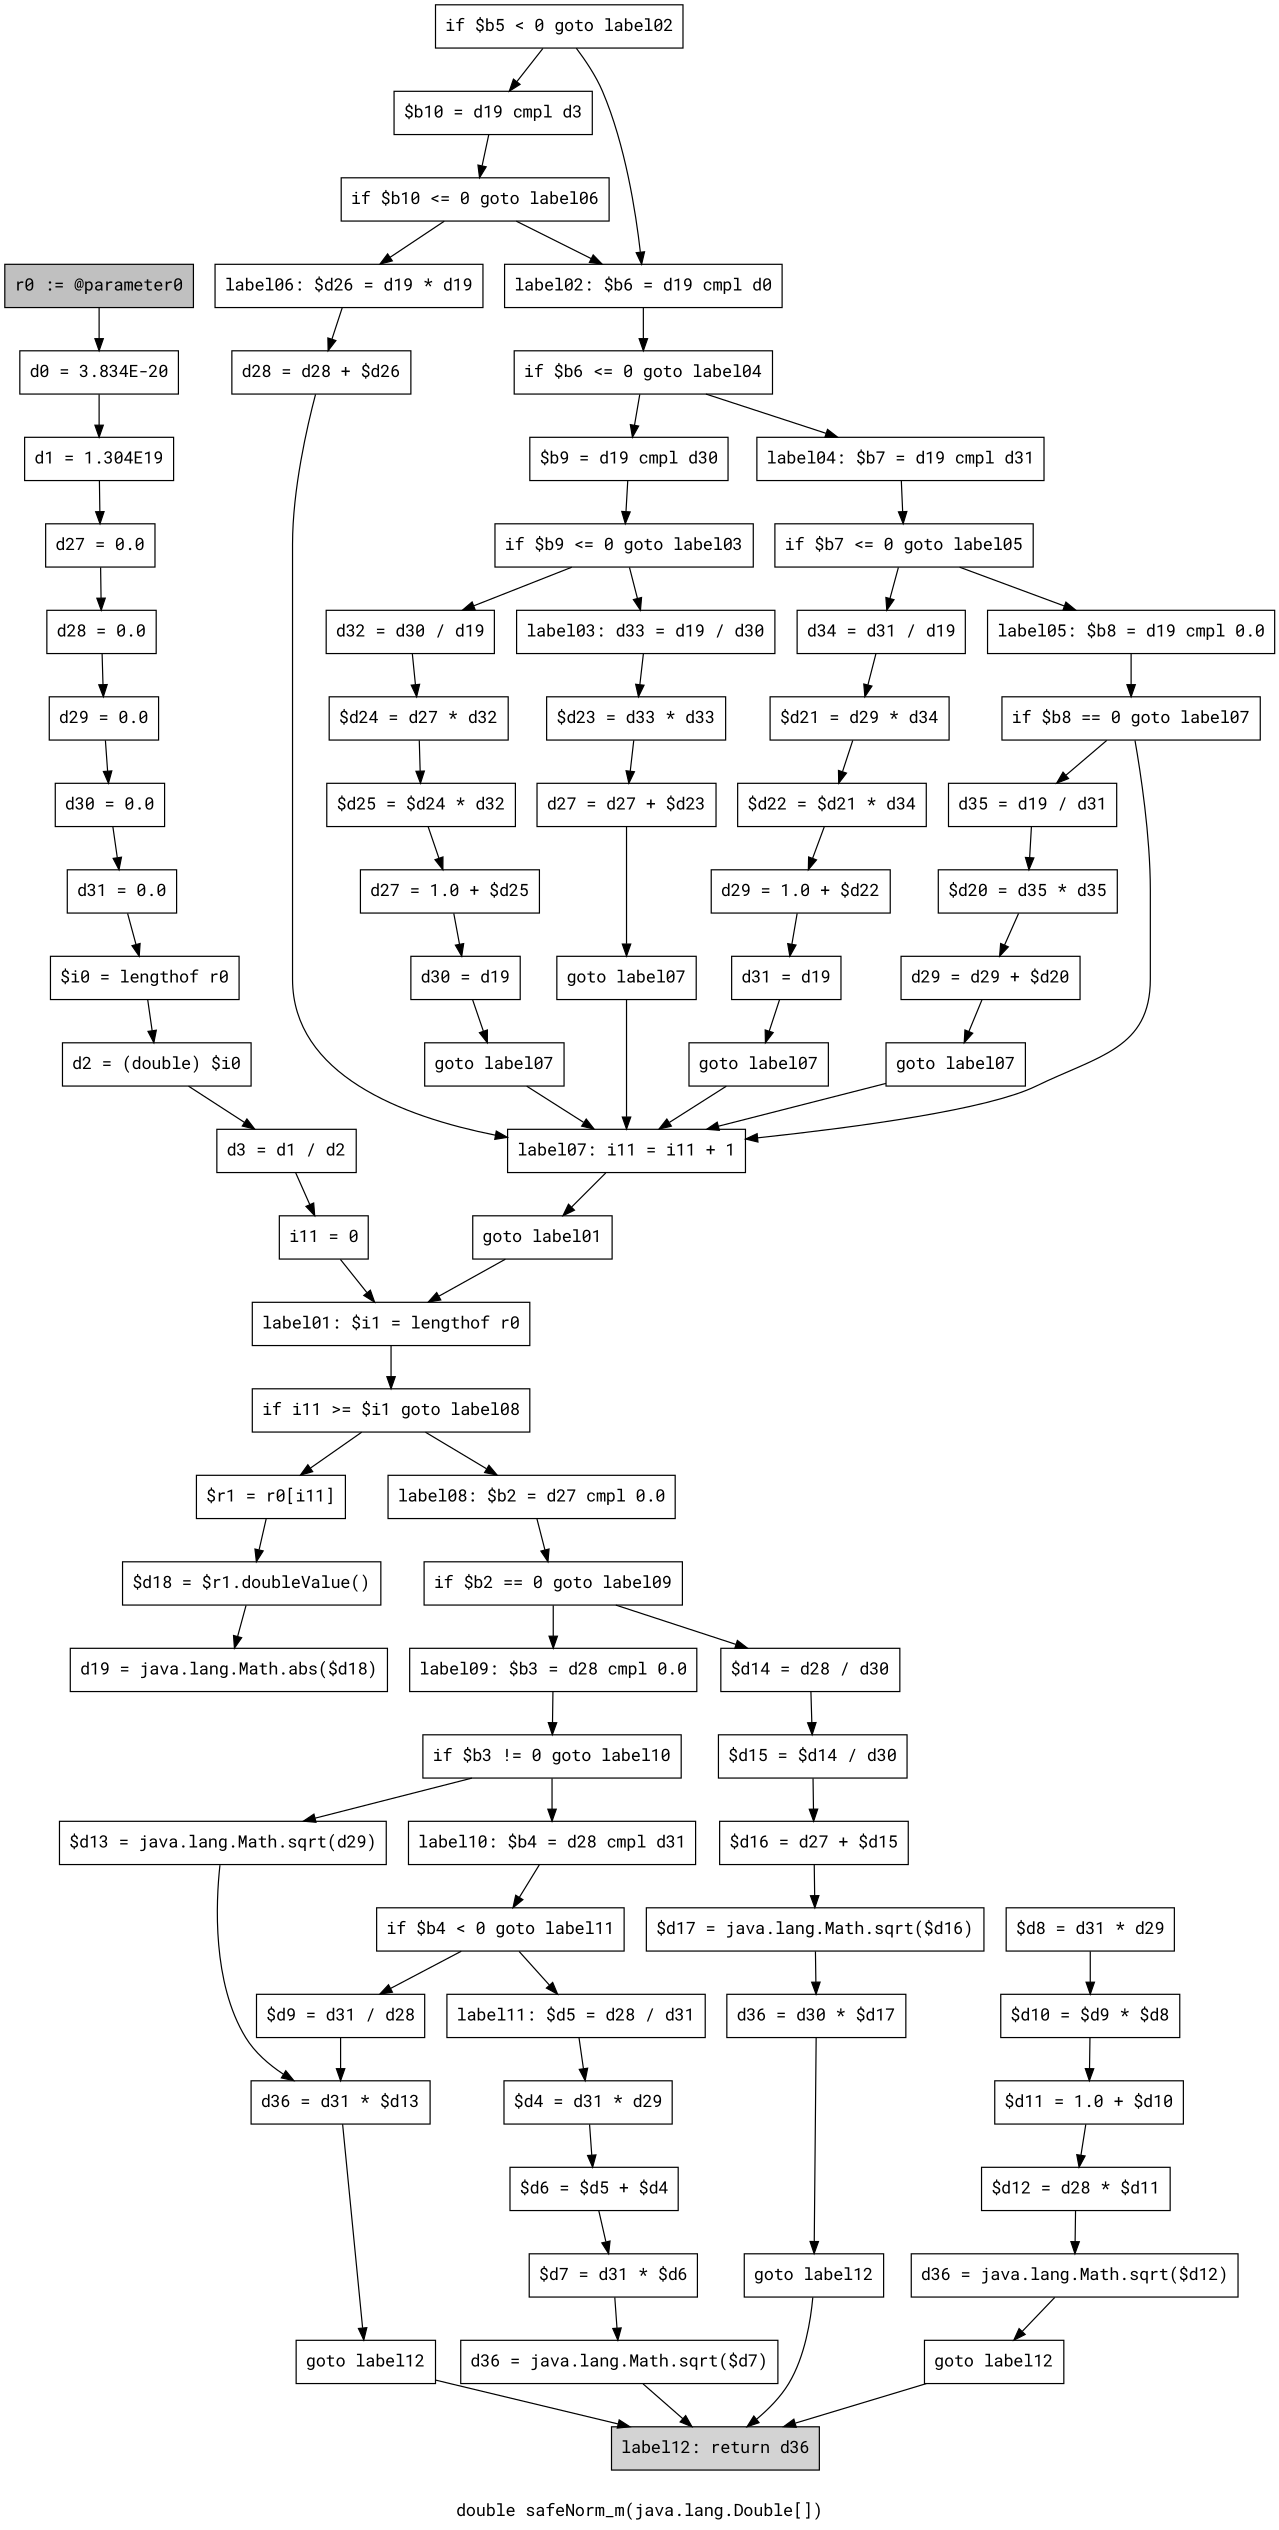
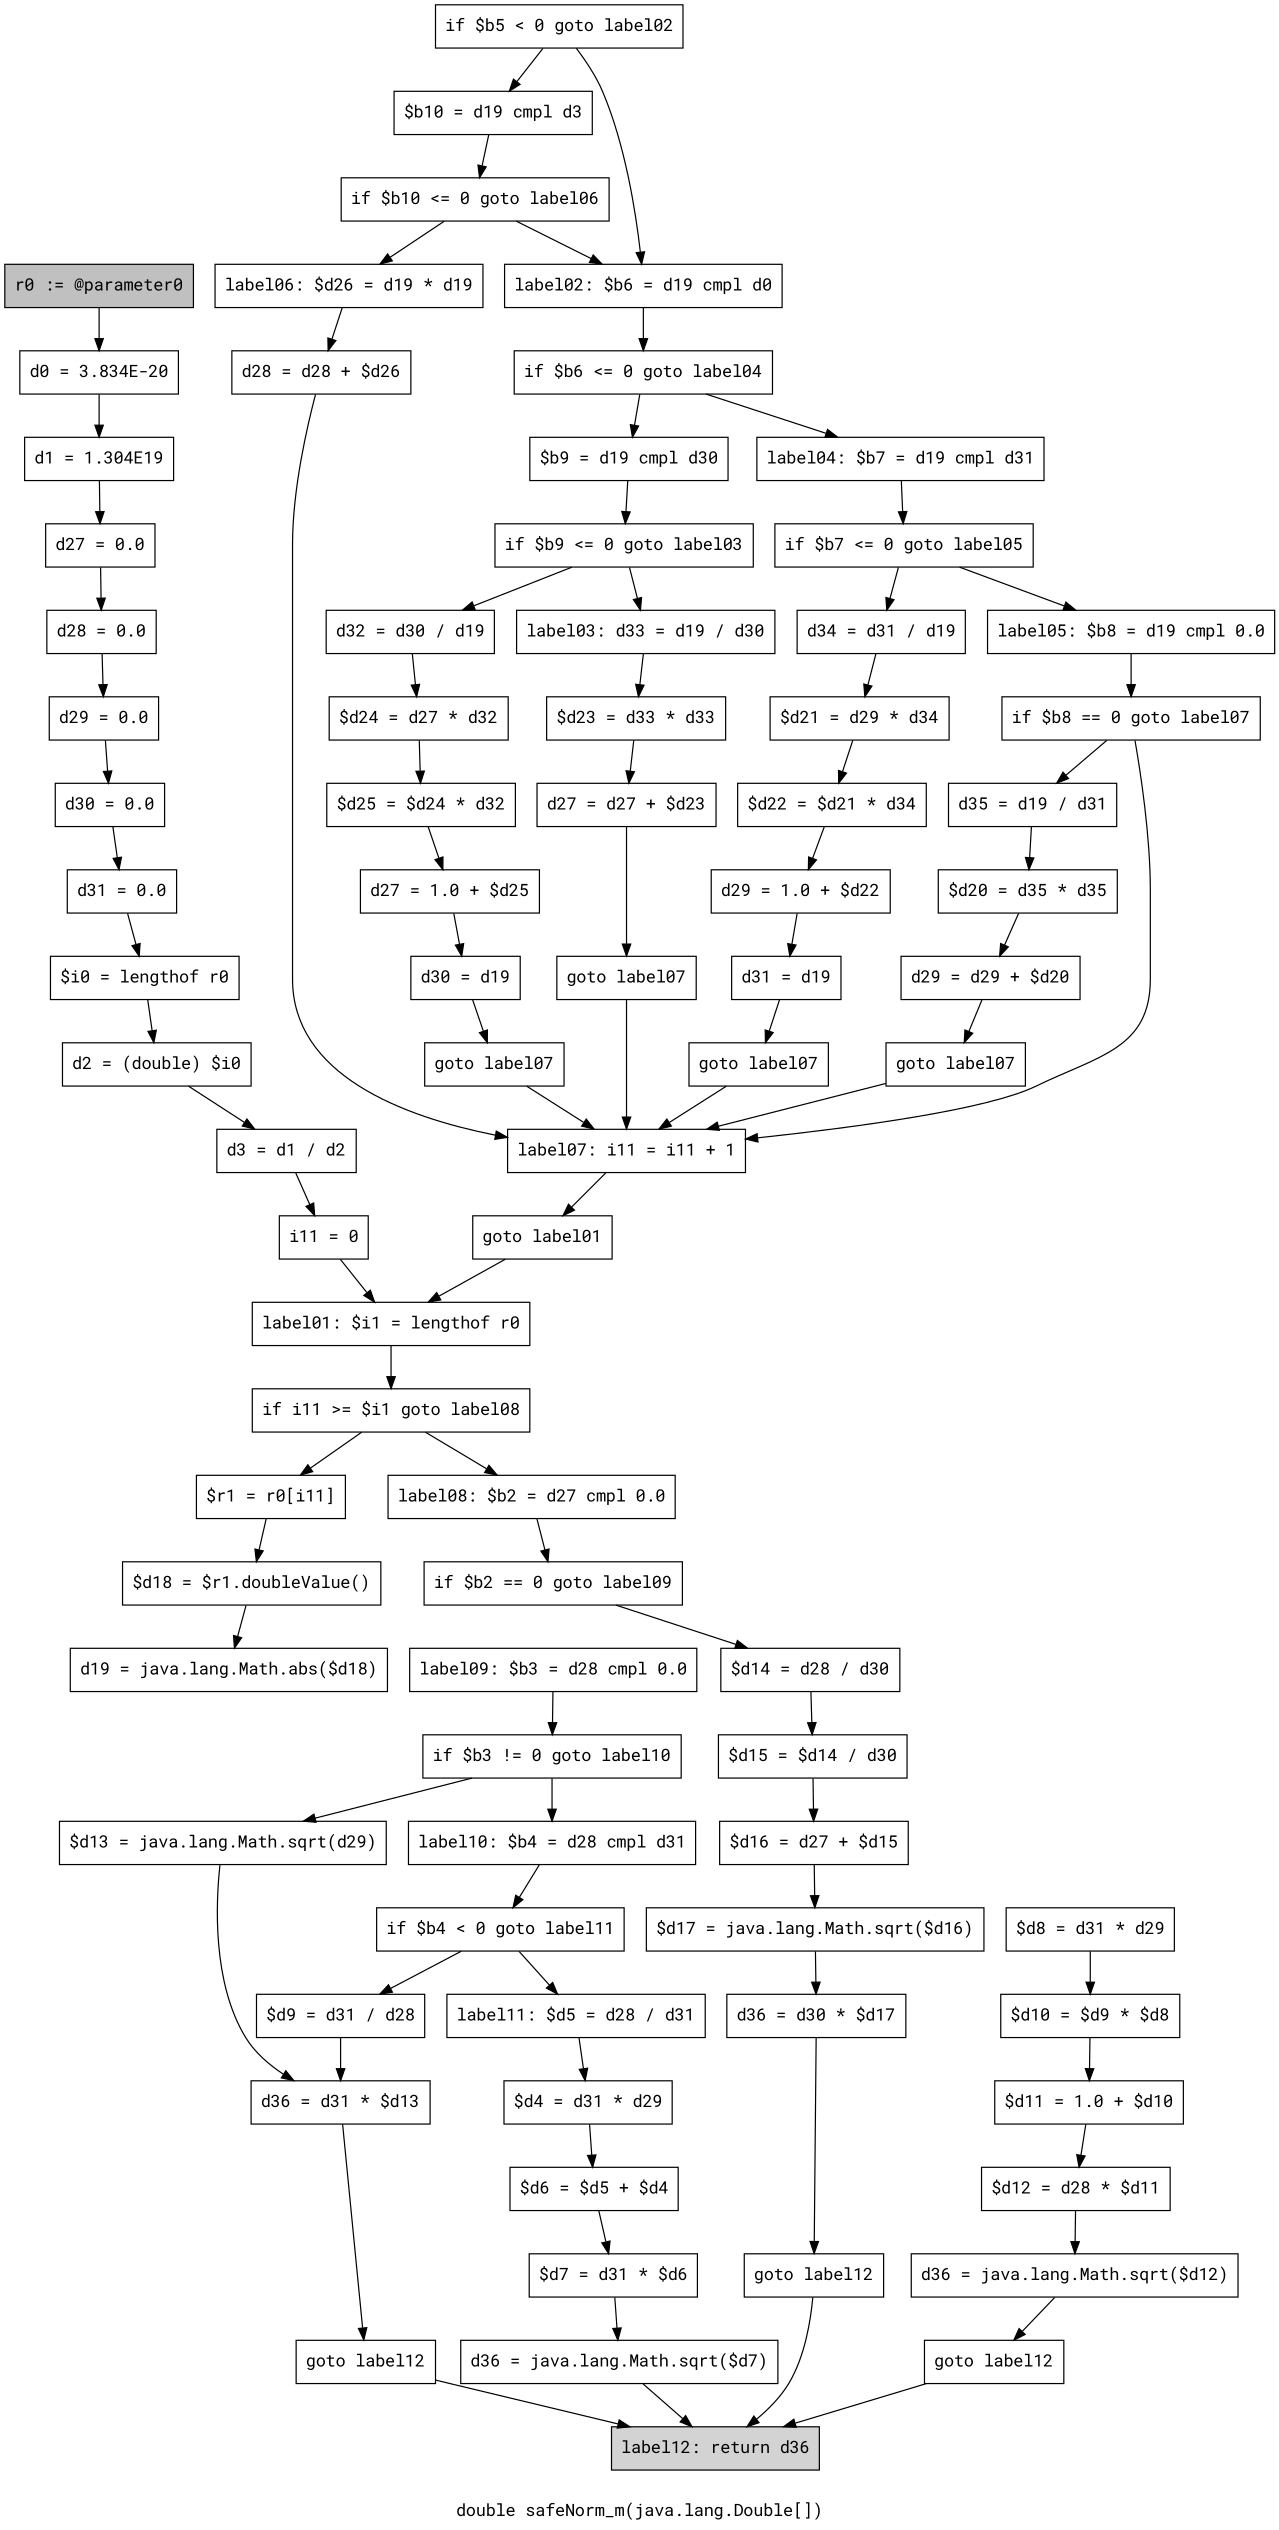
edge "if $b2 == 0 goto label09" -> "label09: $b3 = d28 cmpl 0.0": removed
